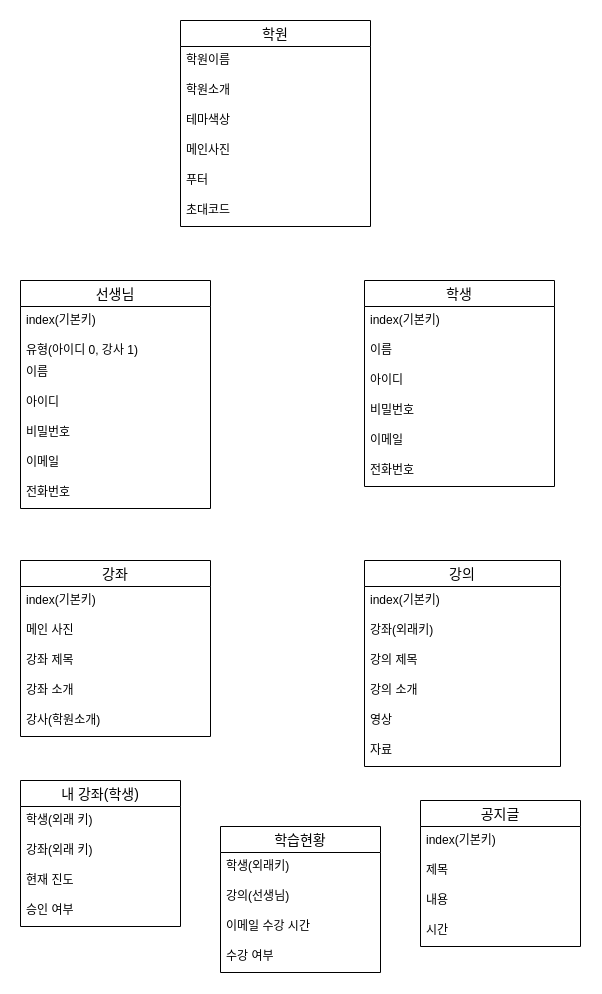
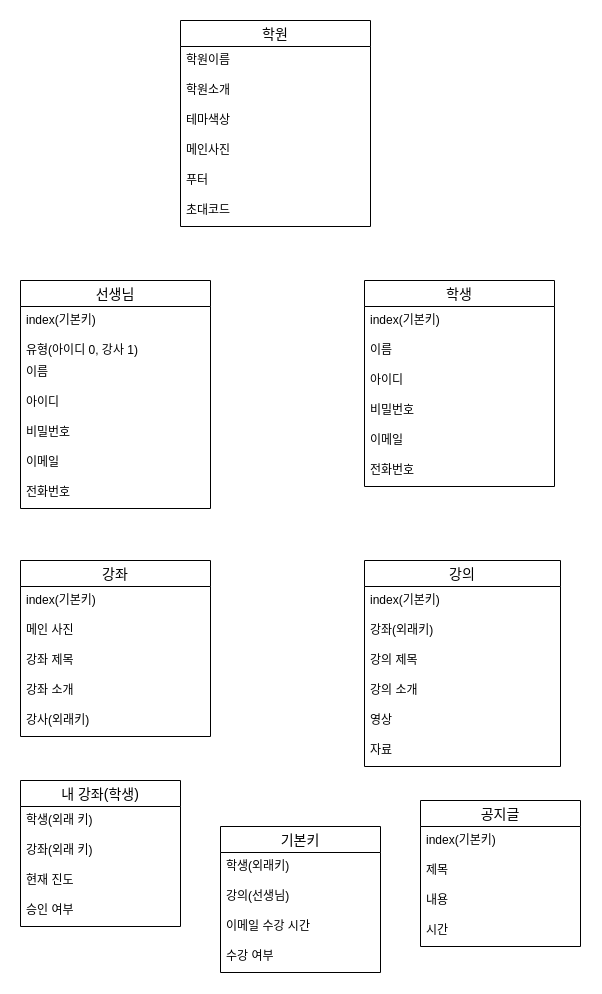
node "강사(학원소개)": label "강사(학원소개)" -> "강사(외래키)"
node "학습현황": label "학습현황" -> "기본키"
